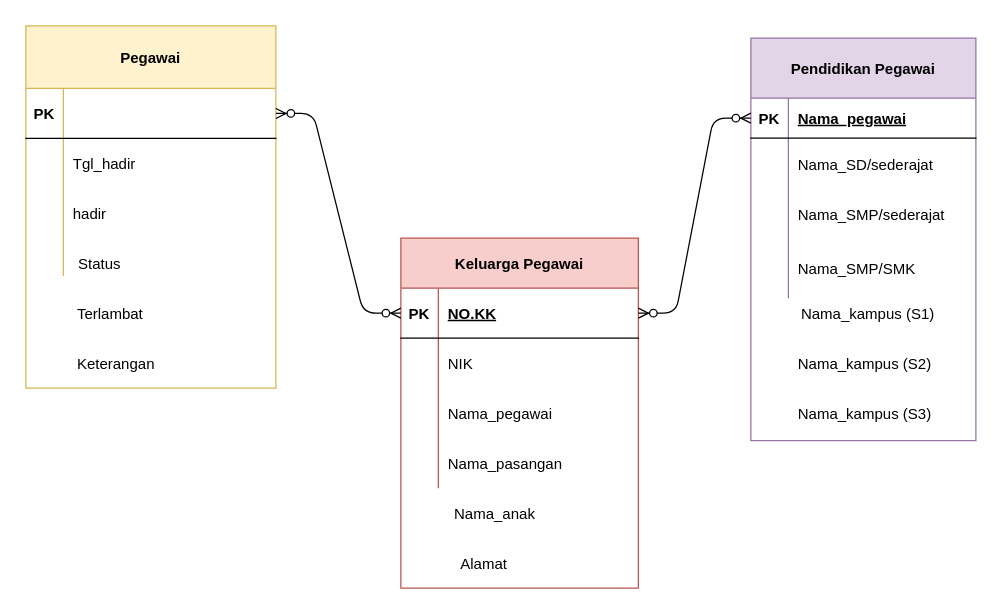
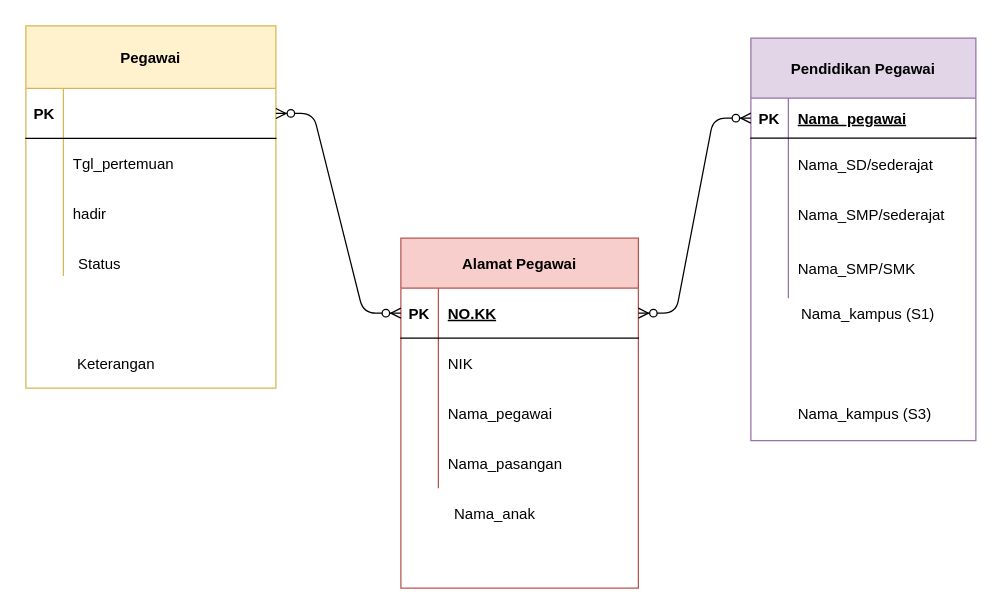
node "Tgl_hadir": label "Tgl_hadir" -> "Tgl_pertemuan"
node "Keluarga Pegawai": label "Keluarga Pegawai" -> "Alamat Pegawai"
node "Terlambat": removed
node "Nama_kampus (S2)": removed
node "Alamat": removed
